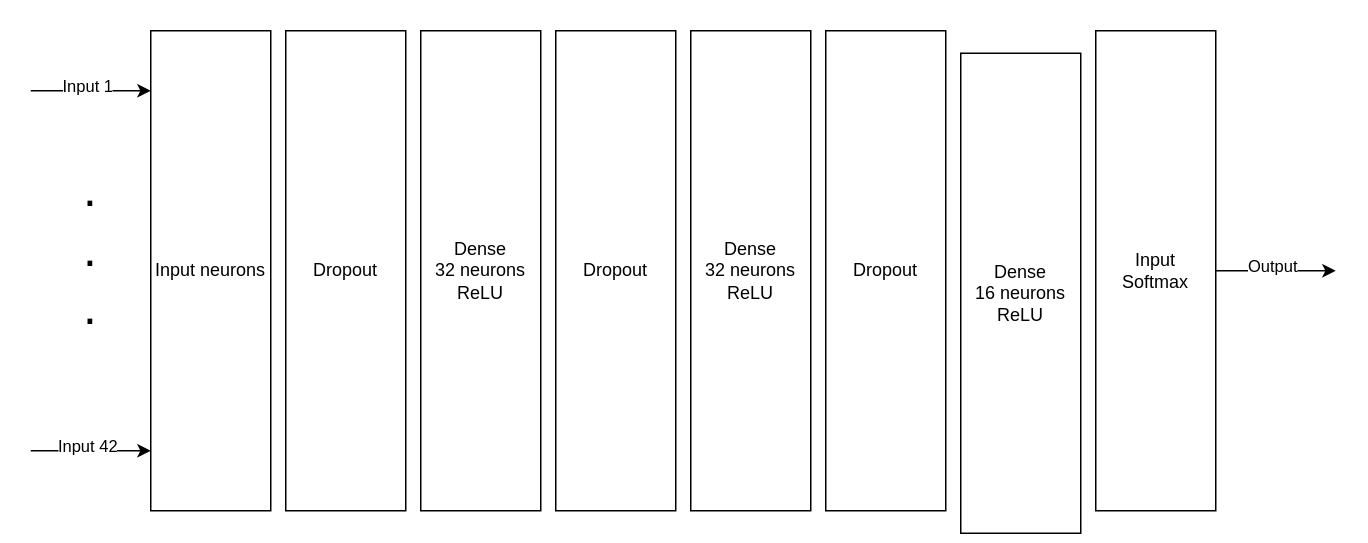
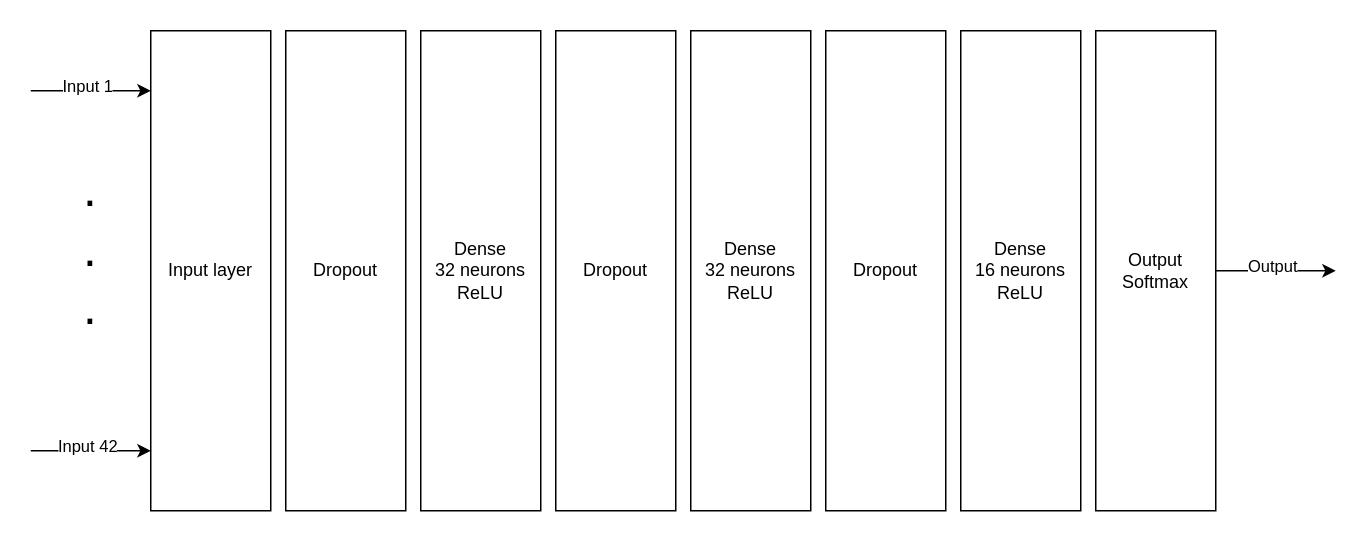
node "Input neurons": label "Input neurons" -> "Input layer"
node "Input Softmax": label "Input Softmax" -> "Output Softmax"
node "Dense 16 neurons ReLU": moved (1021, 293) -> (1021, 271)
